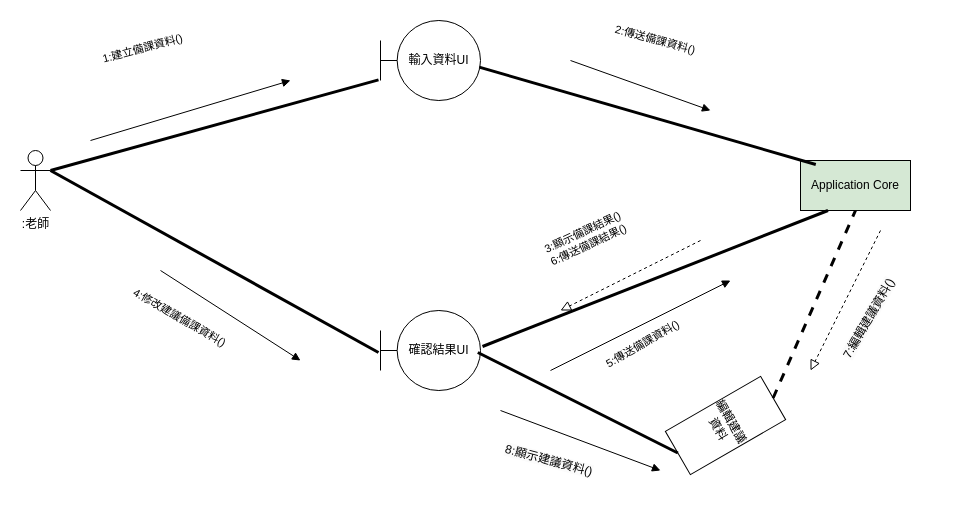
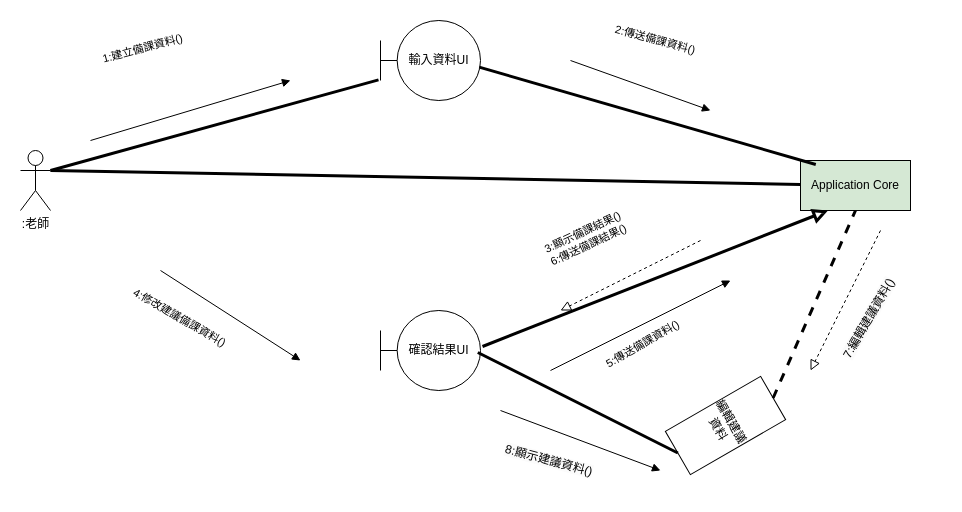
edge "Application Core" -- "確認結果UI": arrowhead none -> block
edge ":老師" -- "確認結果UI": now ":老師" -- "Application Core"
